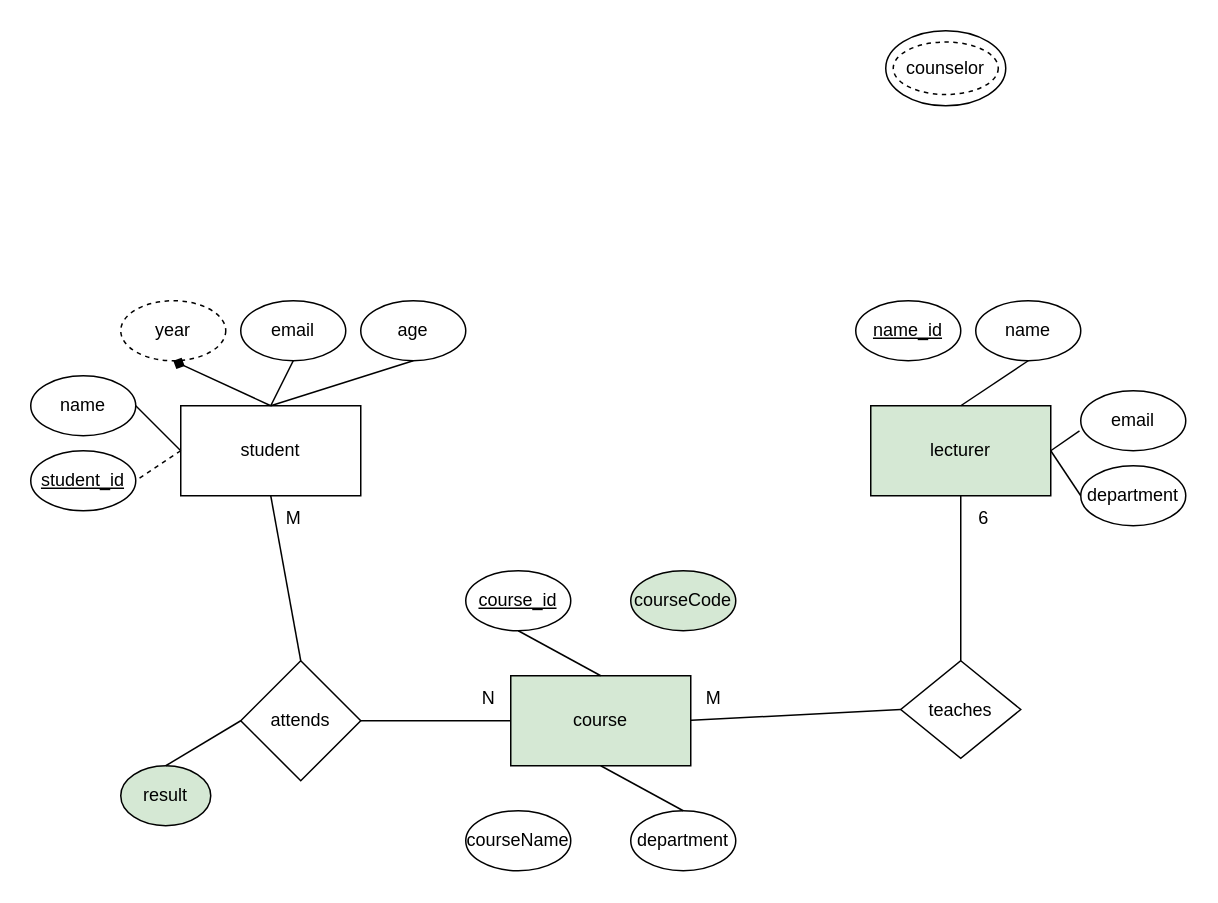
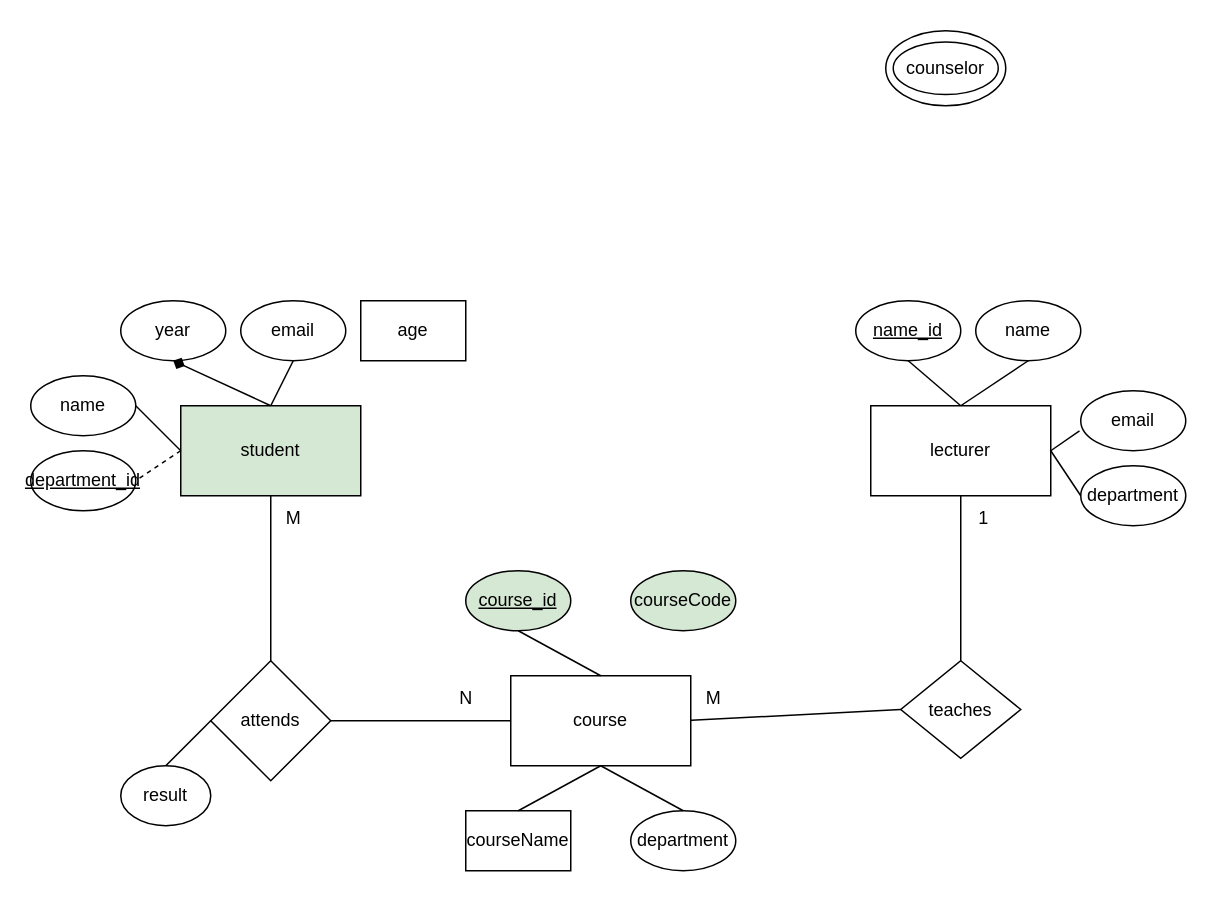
node "counselor": style dashed -> solid
node "year": style dashed -> solid
node "age": shape ellipse -> rectangle
edge "name_id" -- "lecturer": added
edge "age" -- "student": removed
node "student": fillcolor #ffffff -> #d5e8d4
node "lecturer": fillcolor #d5e8d4 -> #ffffff
node "student_id": label "student_id" -> "department_id"
node "6": label "6" -> "1"
node "course_id": fillcolor #ffffff -> #d5e8d4
node "N": moved (488, 698) -> (466, 698)
node "attends": moved (301, 721) -> (271, 721)
node "course": fillcolor #d5e8d4 -> #ffffff
edge "course" -- "courseName": added
node "result": fillcolor #d5e8d4 -> #ffffff
node "courseName": shape ellipse -> rectangle
